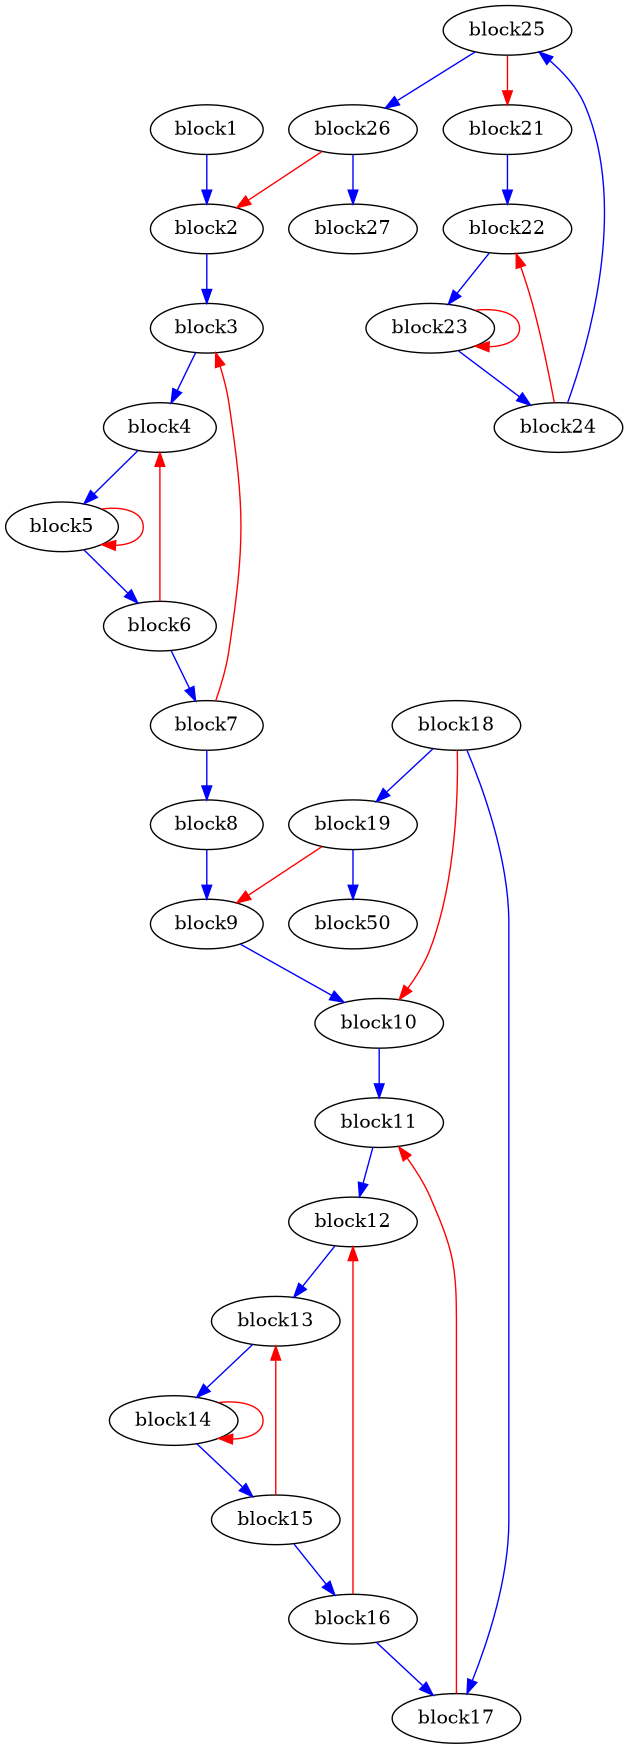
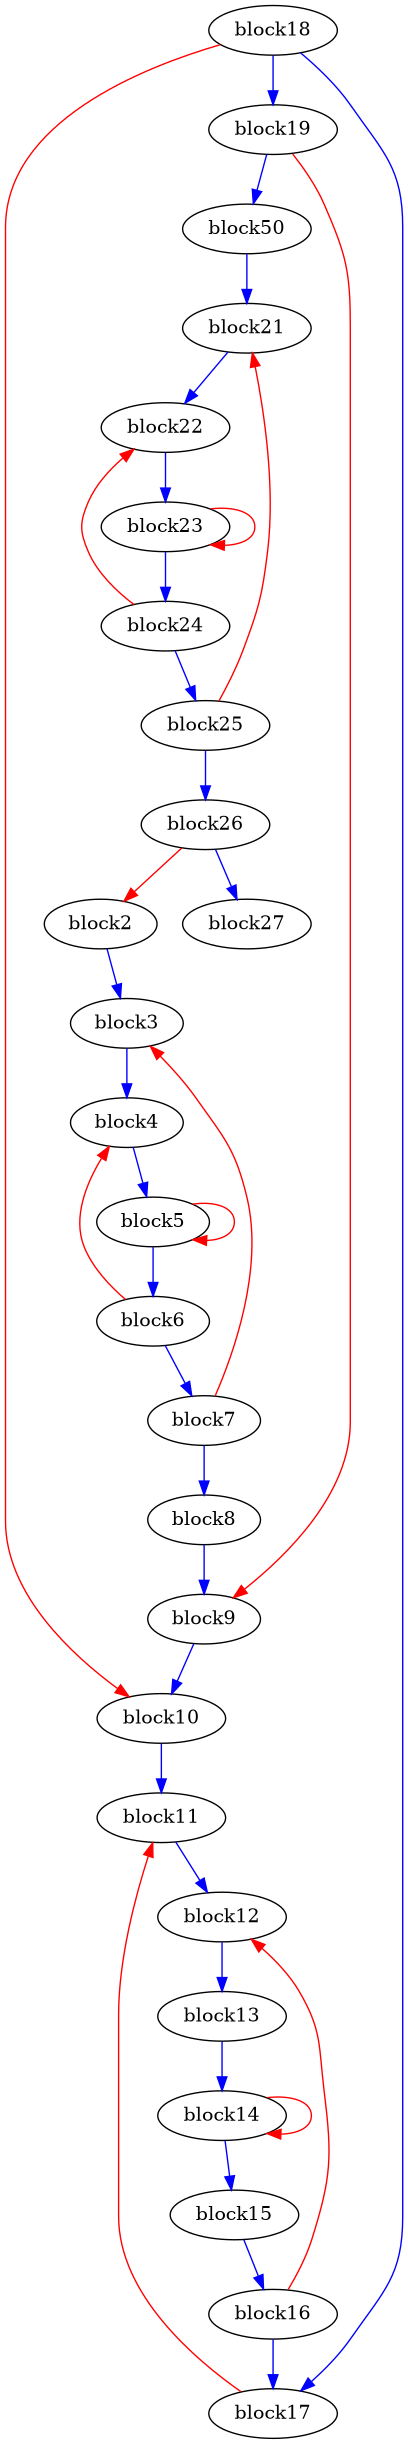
node "block1": removed
edge "block50" -> "block21": added
edge "block15" -> "block13": removed
